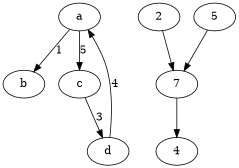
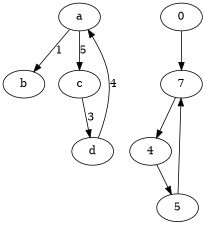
node "2": label "2" -> "0"
edge "4" -> "5": added
